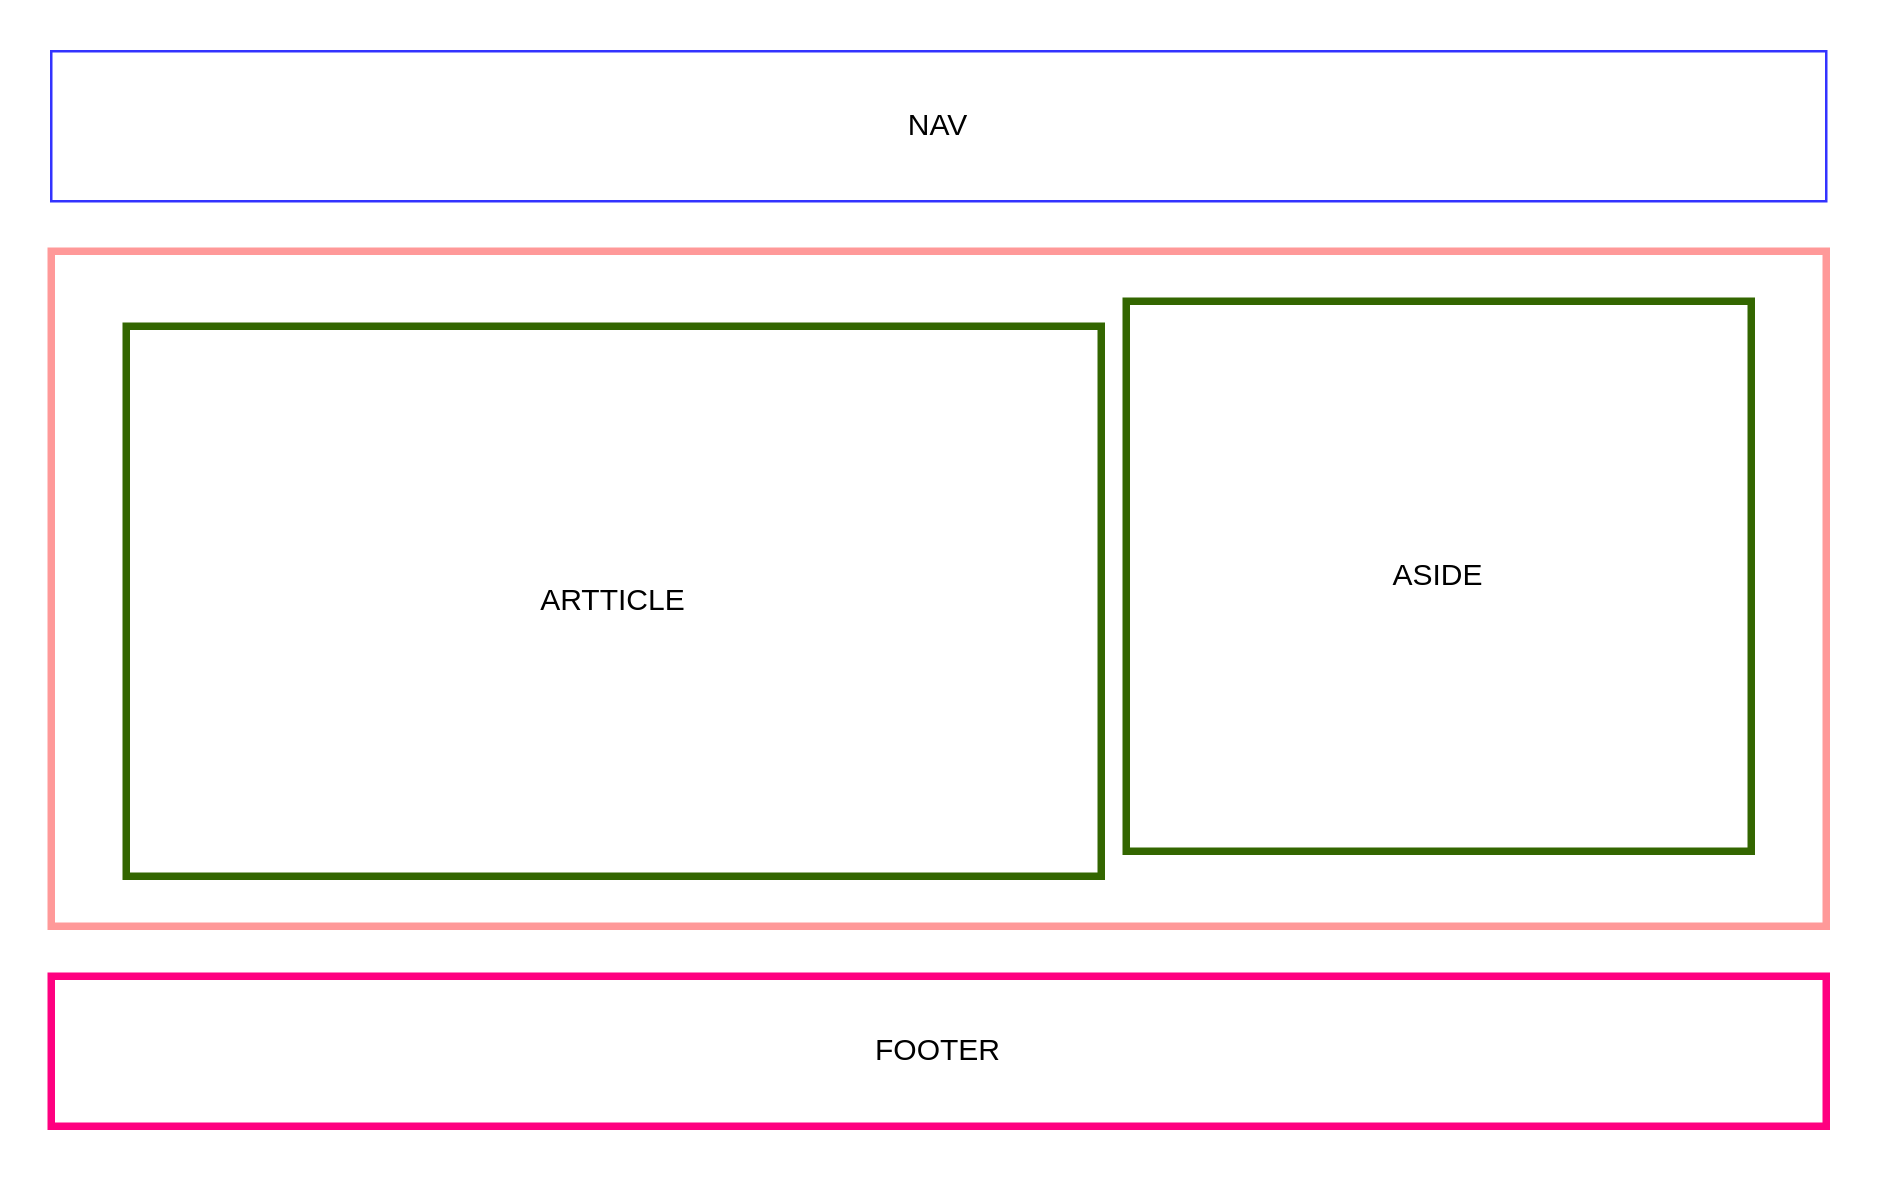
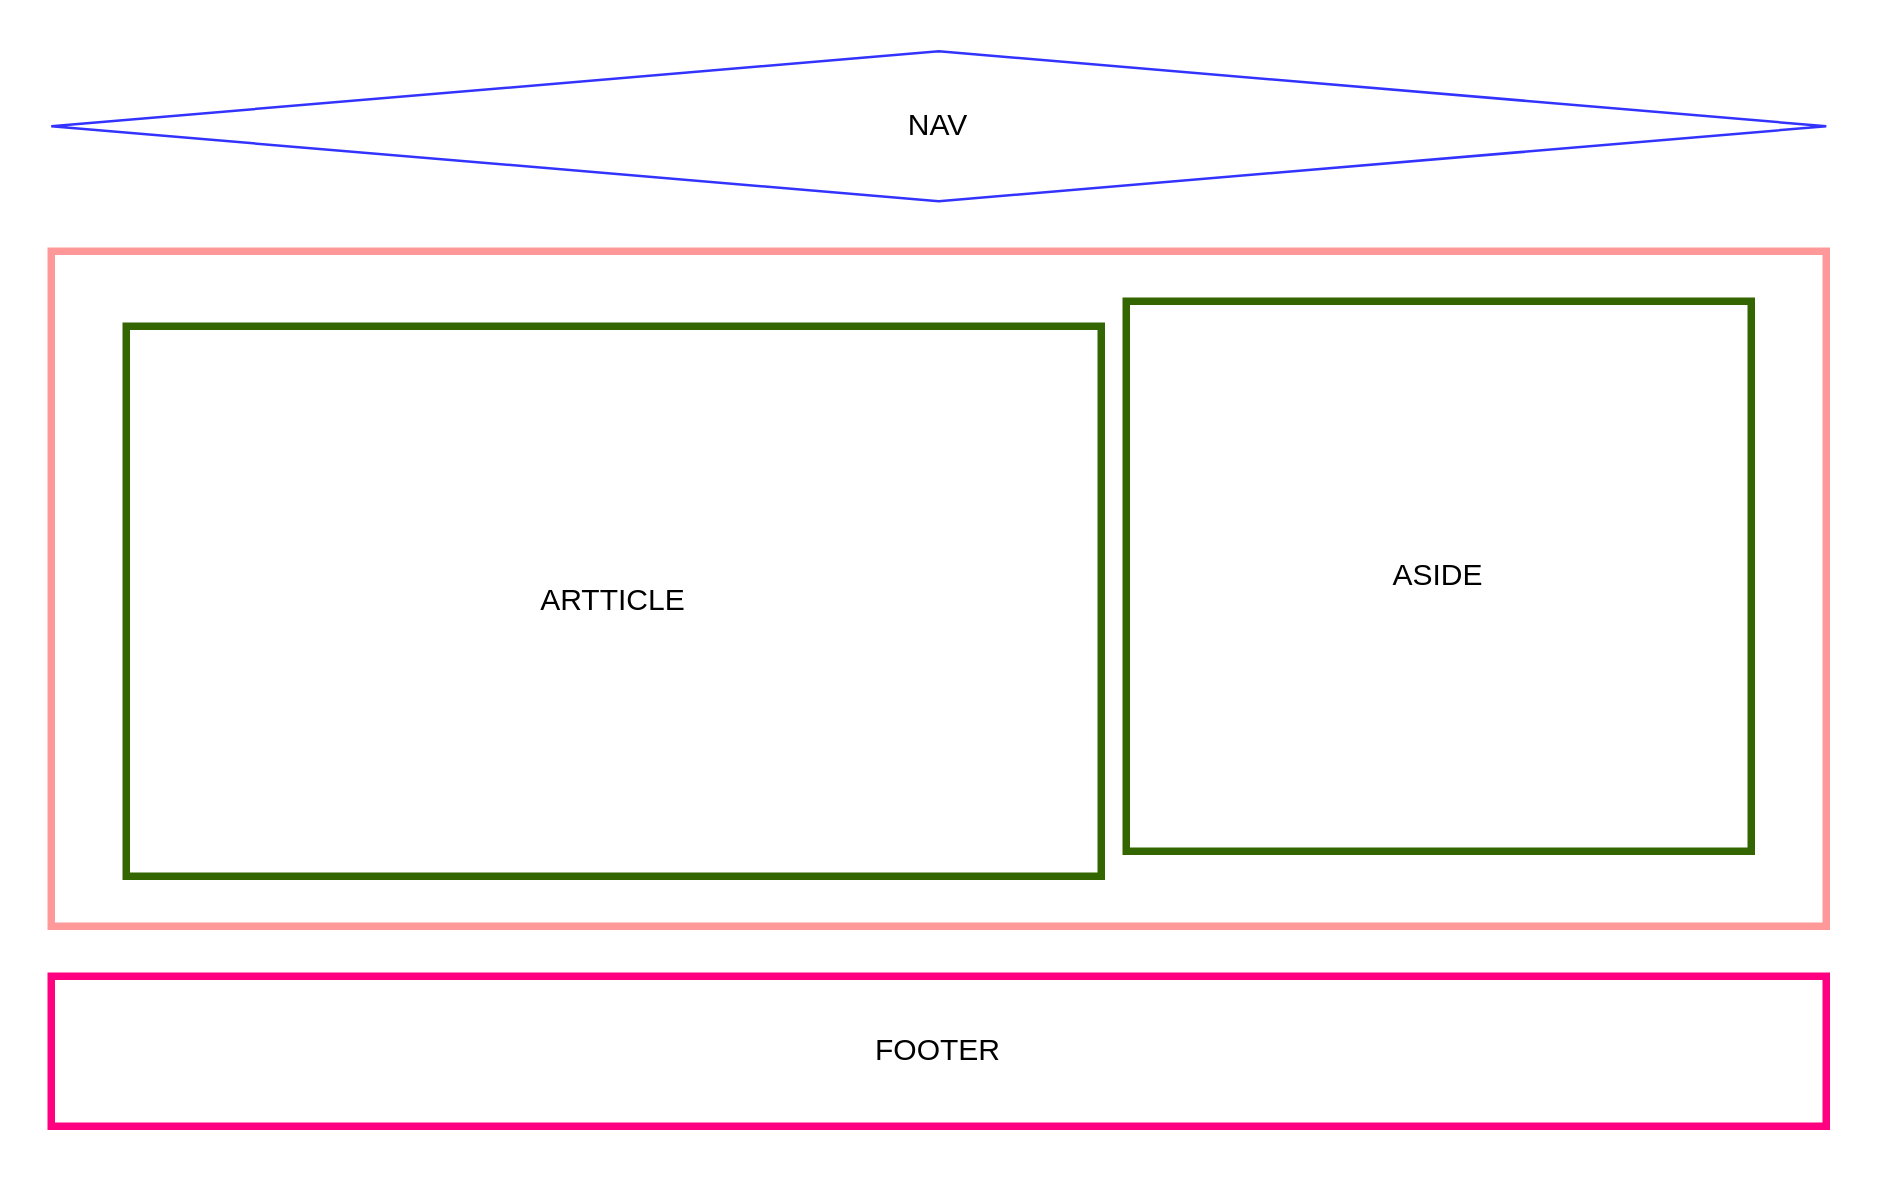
node "NAV": shape rectangle -> diamond
